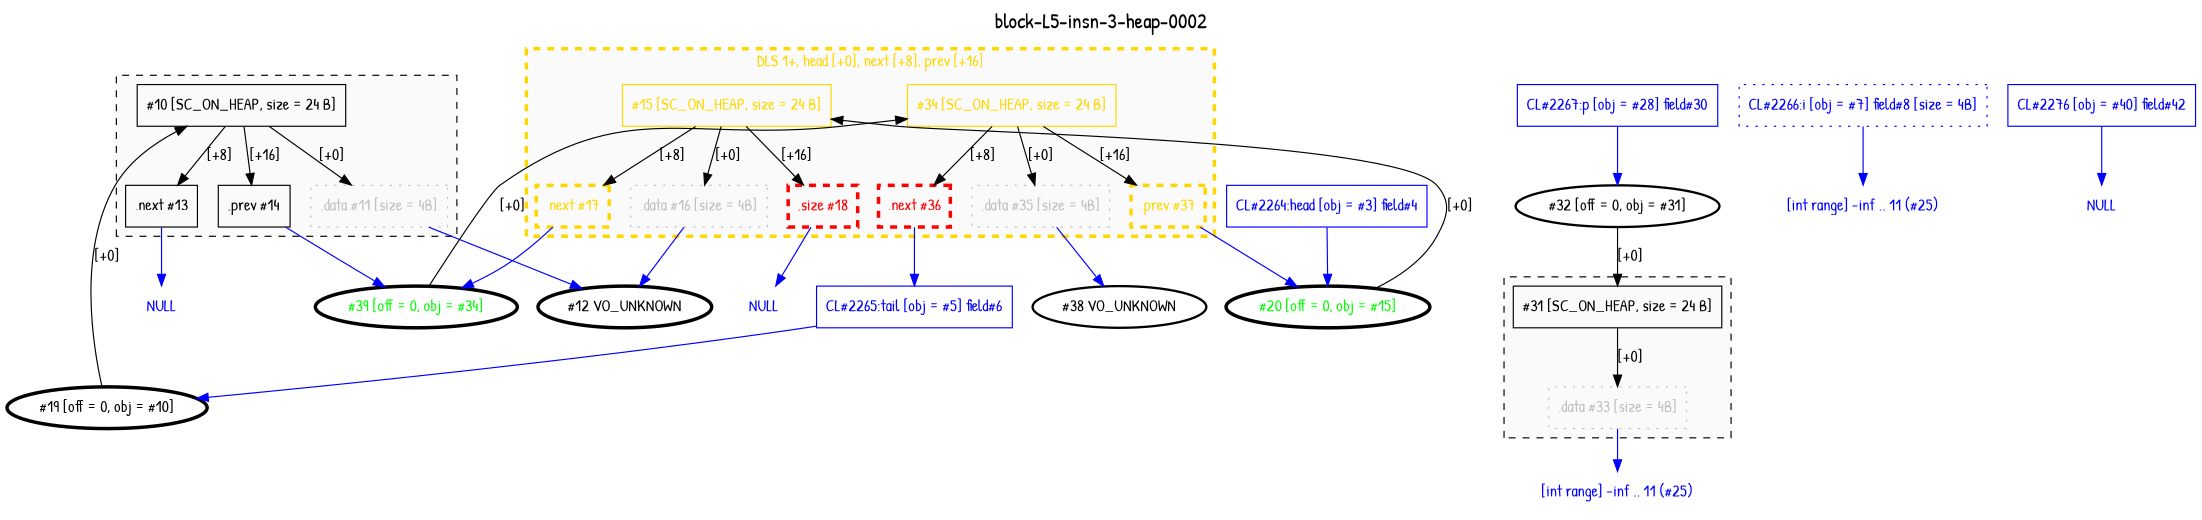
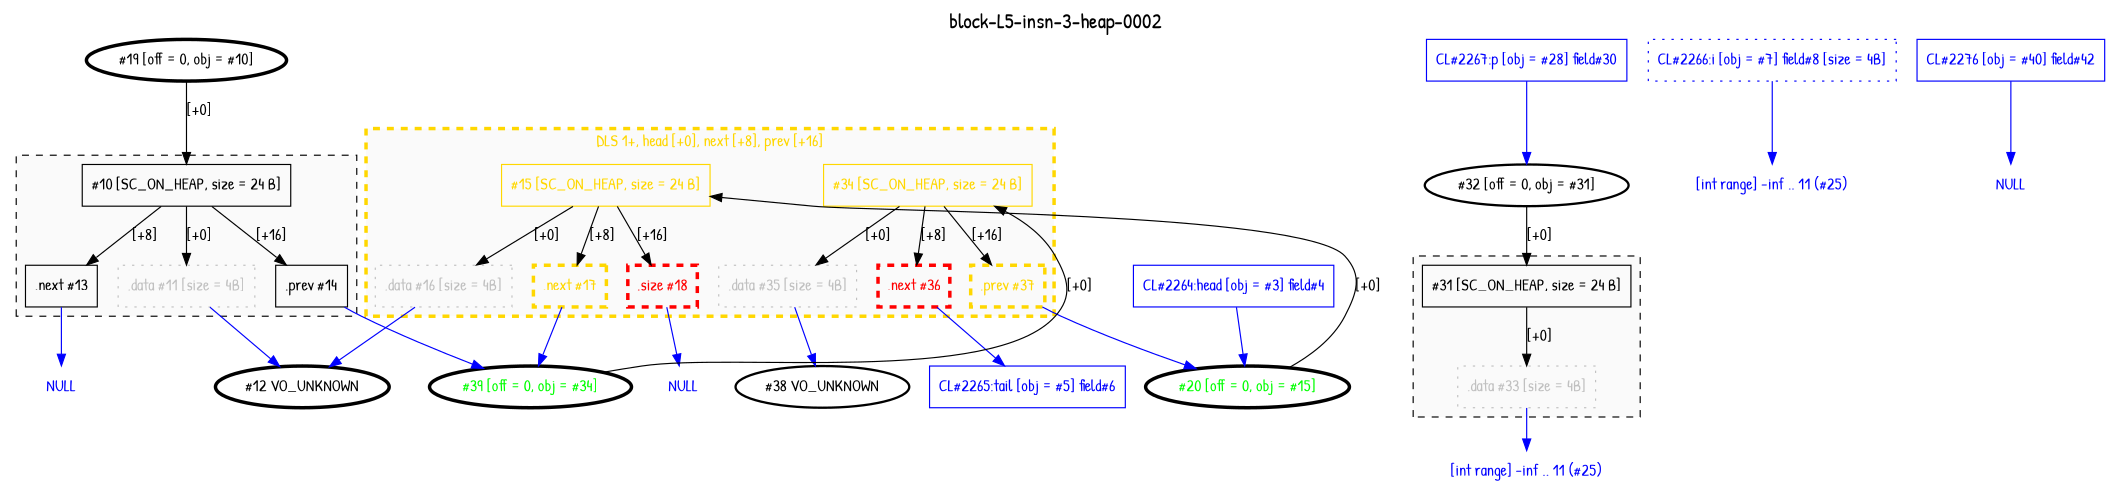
edge "CL#2265:tail [obj = #5] field#6" -> "#19 [off = 0, obj = #10]": removed
